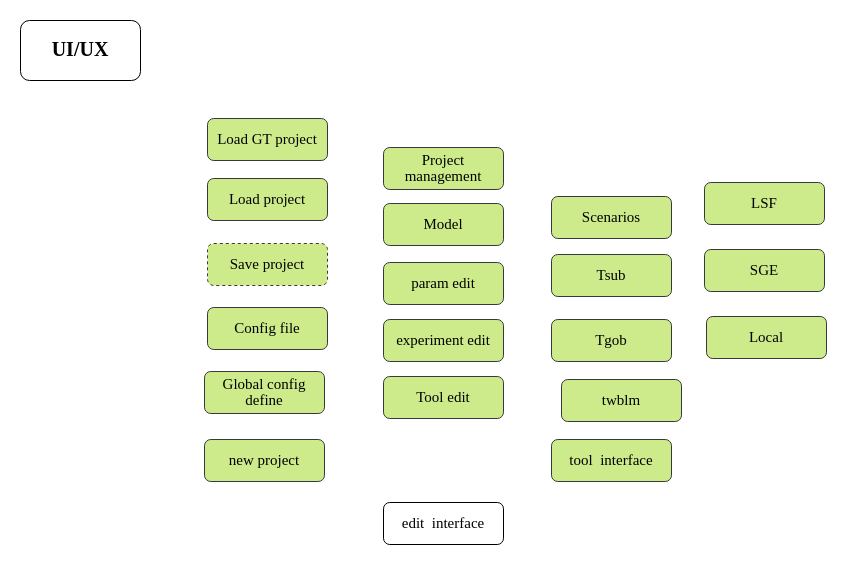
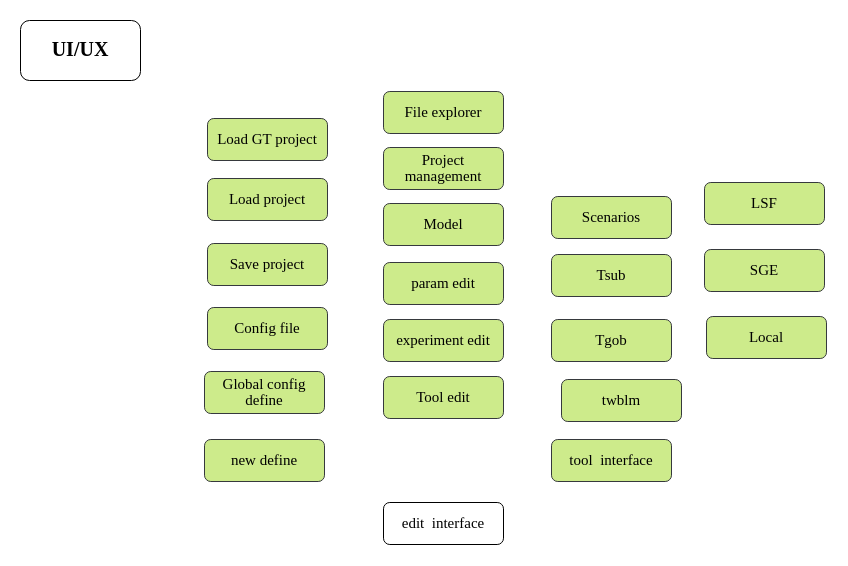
node "File explorer": added
node "Save project": style dashed -> solid
node "new project": label "new project" -> "new define"
